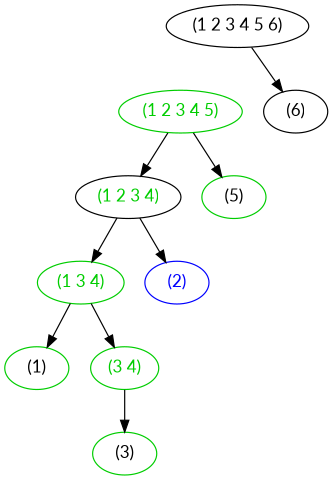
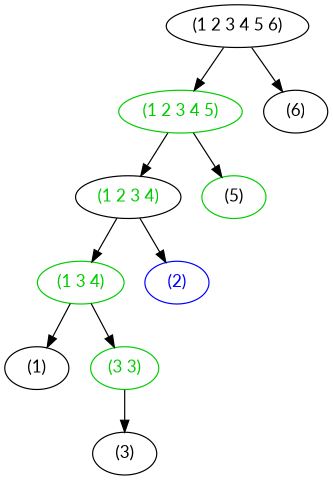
edge "(1 2 3 4 5 6)" -> "(1 2 3 4 5)": added
node "(1)": color green3 -> black
node "(3 4)": label "(3 4)" -> "(3 3)"
node "(3)": color green3 -> black
